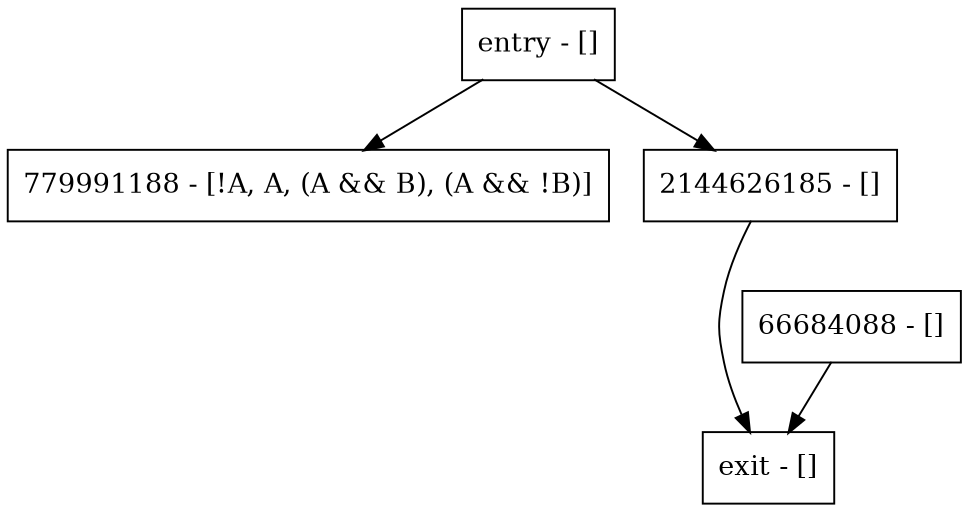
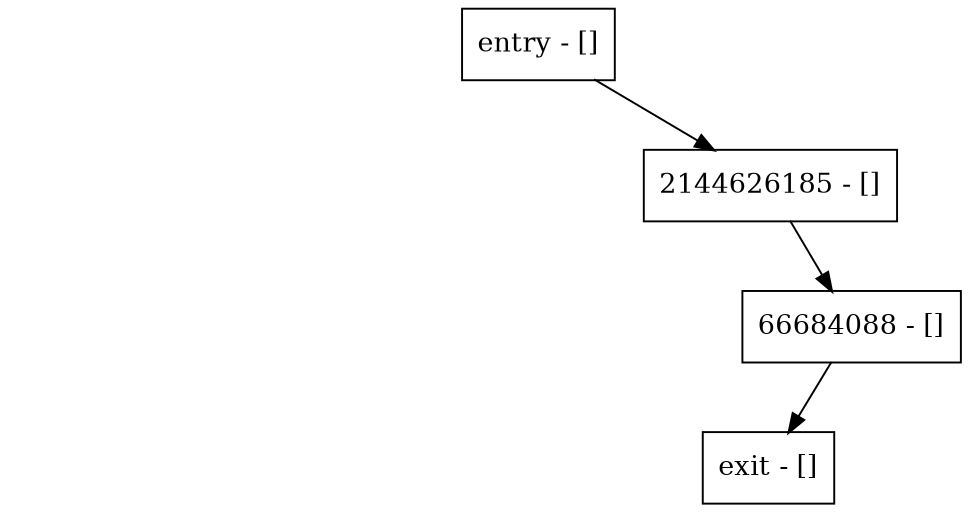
node "779991188 - [!A, A, (A && B), (A && !B)]": removed
edge "2144626185 - []" -> "exit - []": now "2144626185 - []" -> "66684088 - []"
